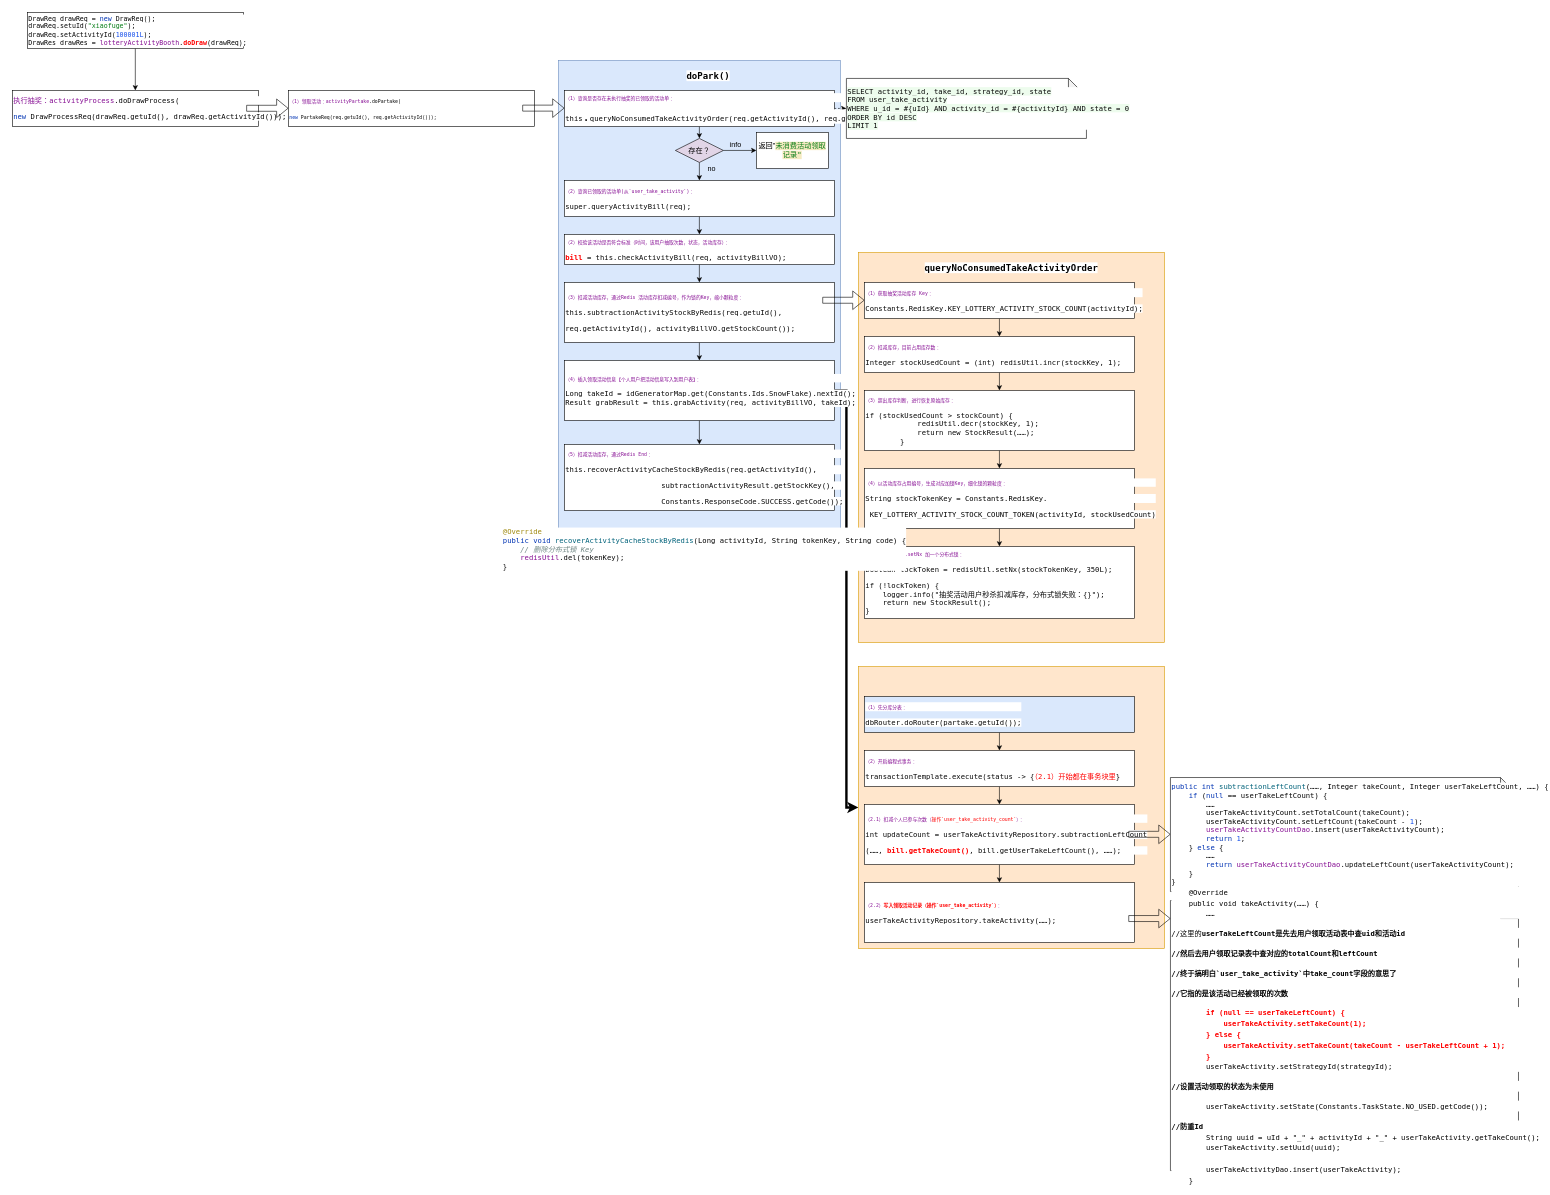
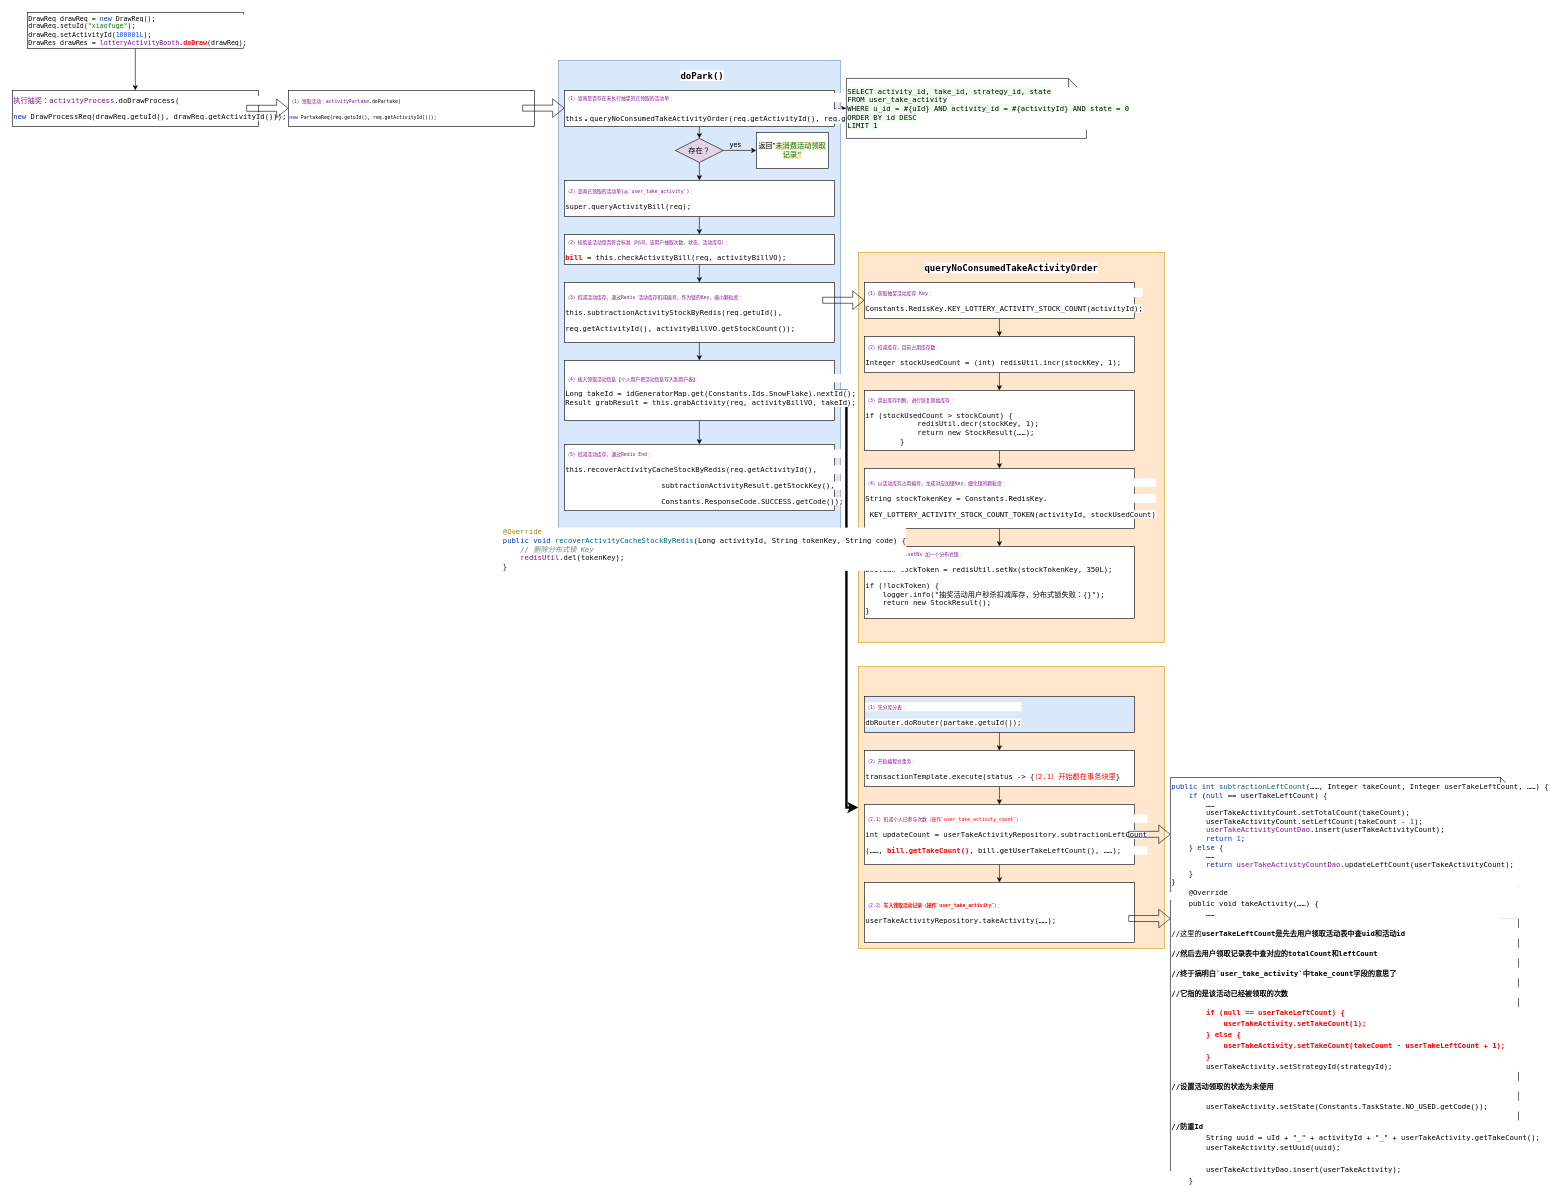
node "doPark()": moved (708, 75) -> (702, 75)
node "info": label "info" -> "yes"
node "no": removed
